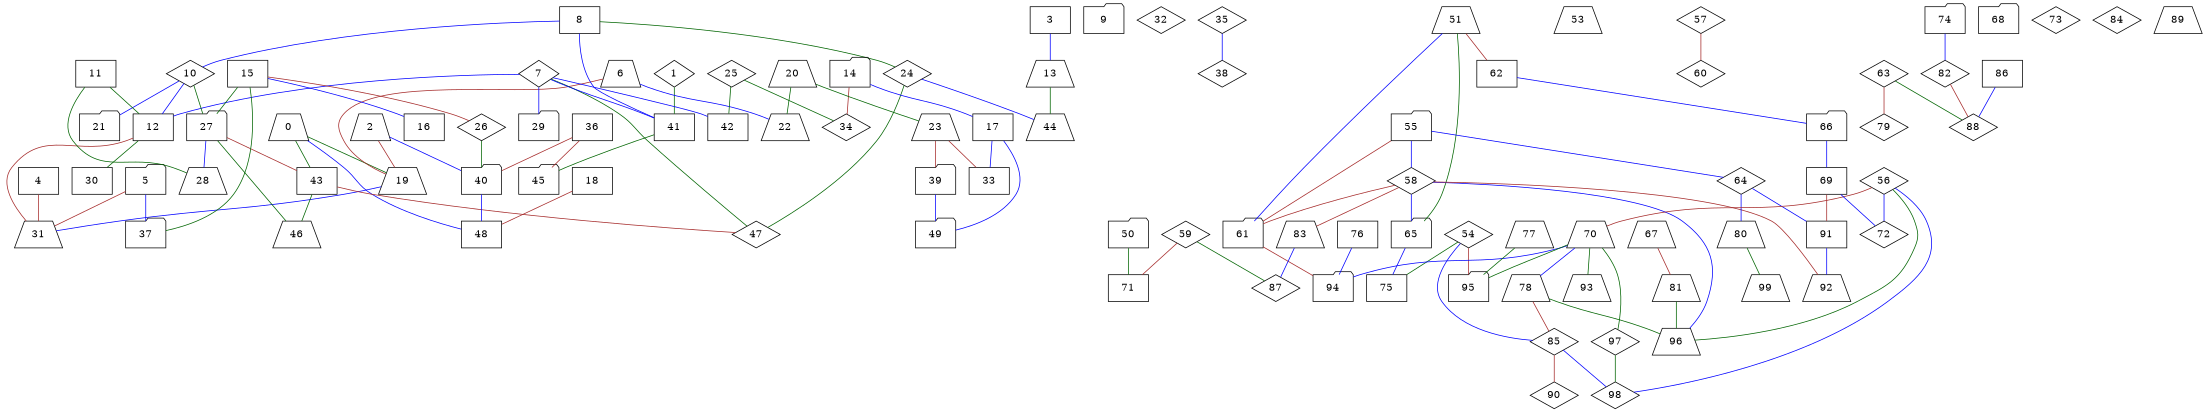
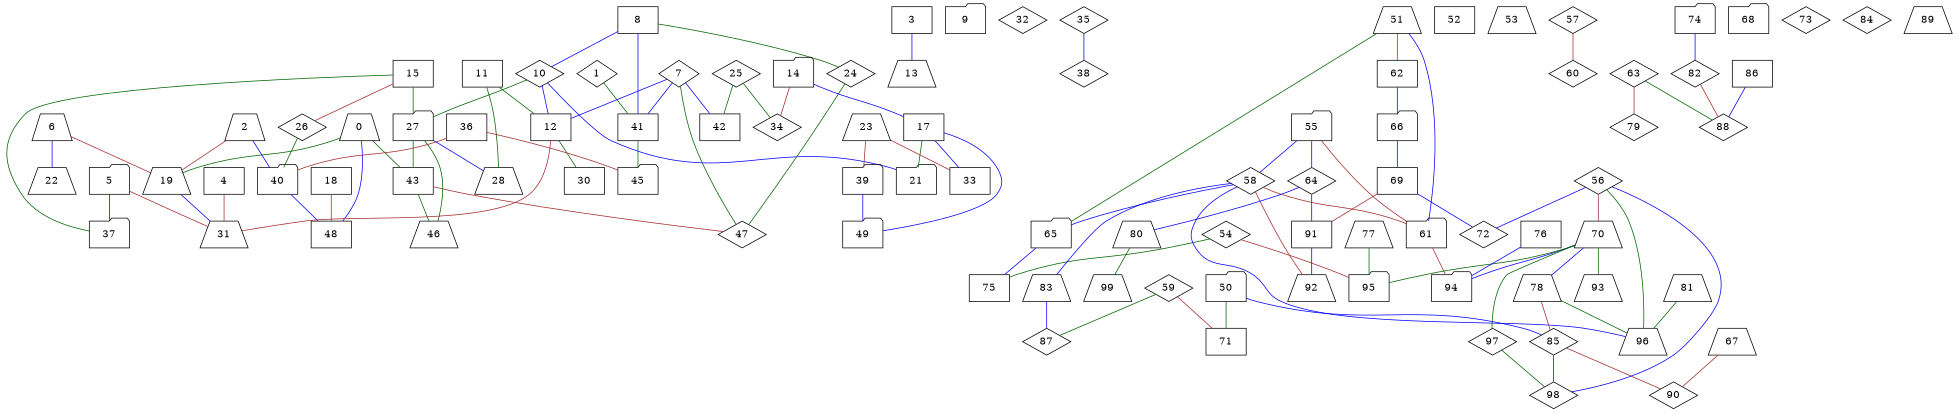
node "52": added
node "20": removed
node "16": removed
node "29": removed
node "44": removed
edge "17" -- "21": added
edge "27" -- "43": color brown -> darkgreen
edge "58" -- "83": color brown -> blue
edge "67" -- "81": now "67" -- "90"
edge "54" -- "85": now "50" -- "85"
